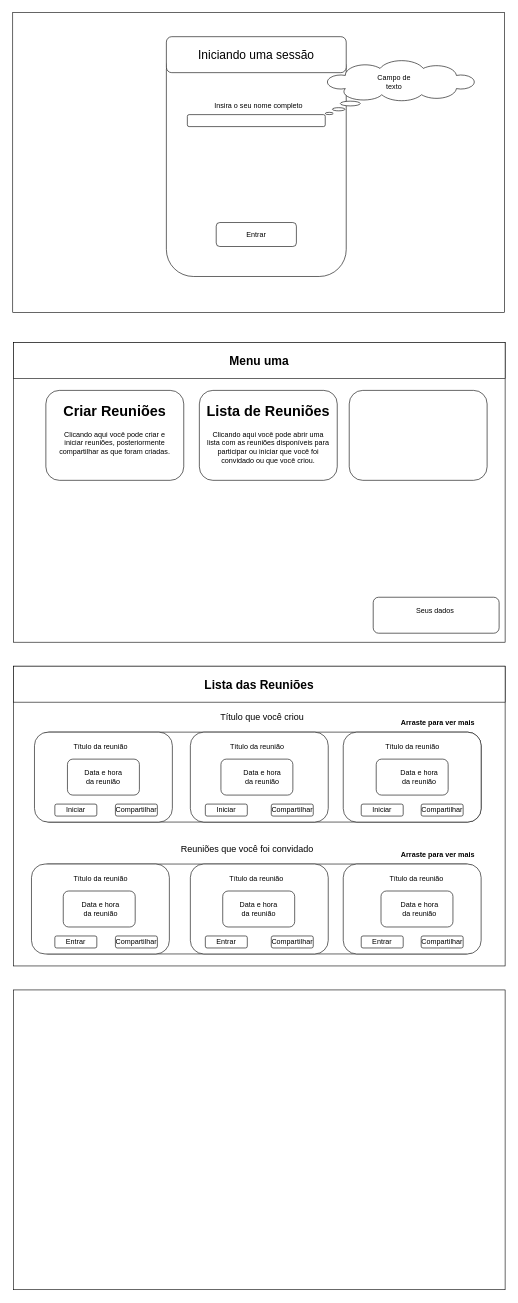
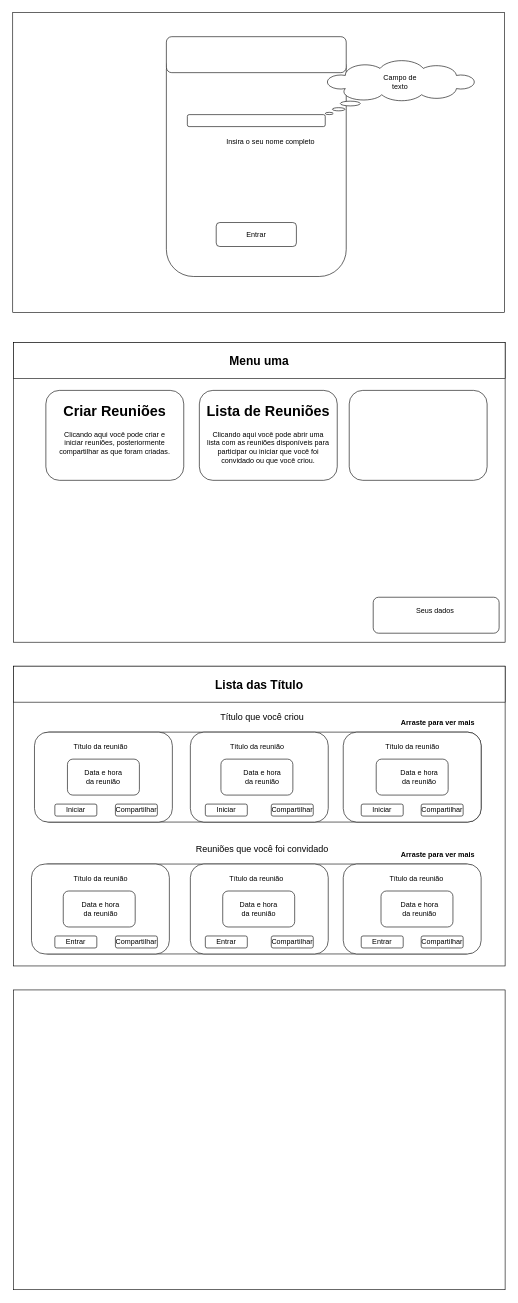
node "Iniciando uma sessão": removed
node "Campo de texto": moved (395, 81) -> (401, 81)
node "Insira o seu nome completo": moved (259, 105) -> (271, 141)
node "Lista das Reuniões": label "Lista das Reuniões" -> "Lista das Título"
node "Reuniões que você foi convidado": moved (248, 849) -> (263, 849)
